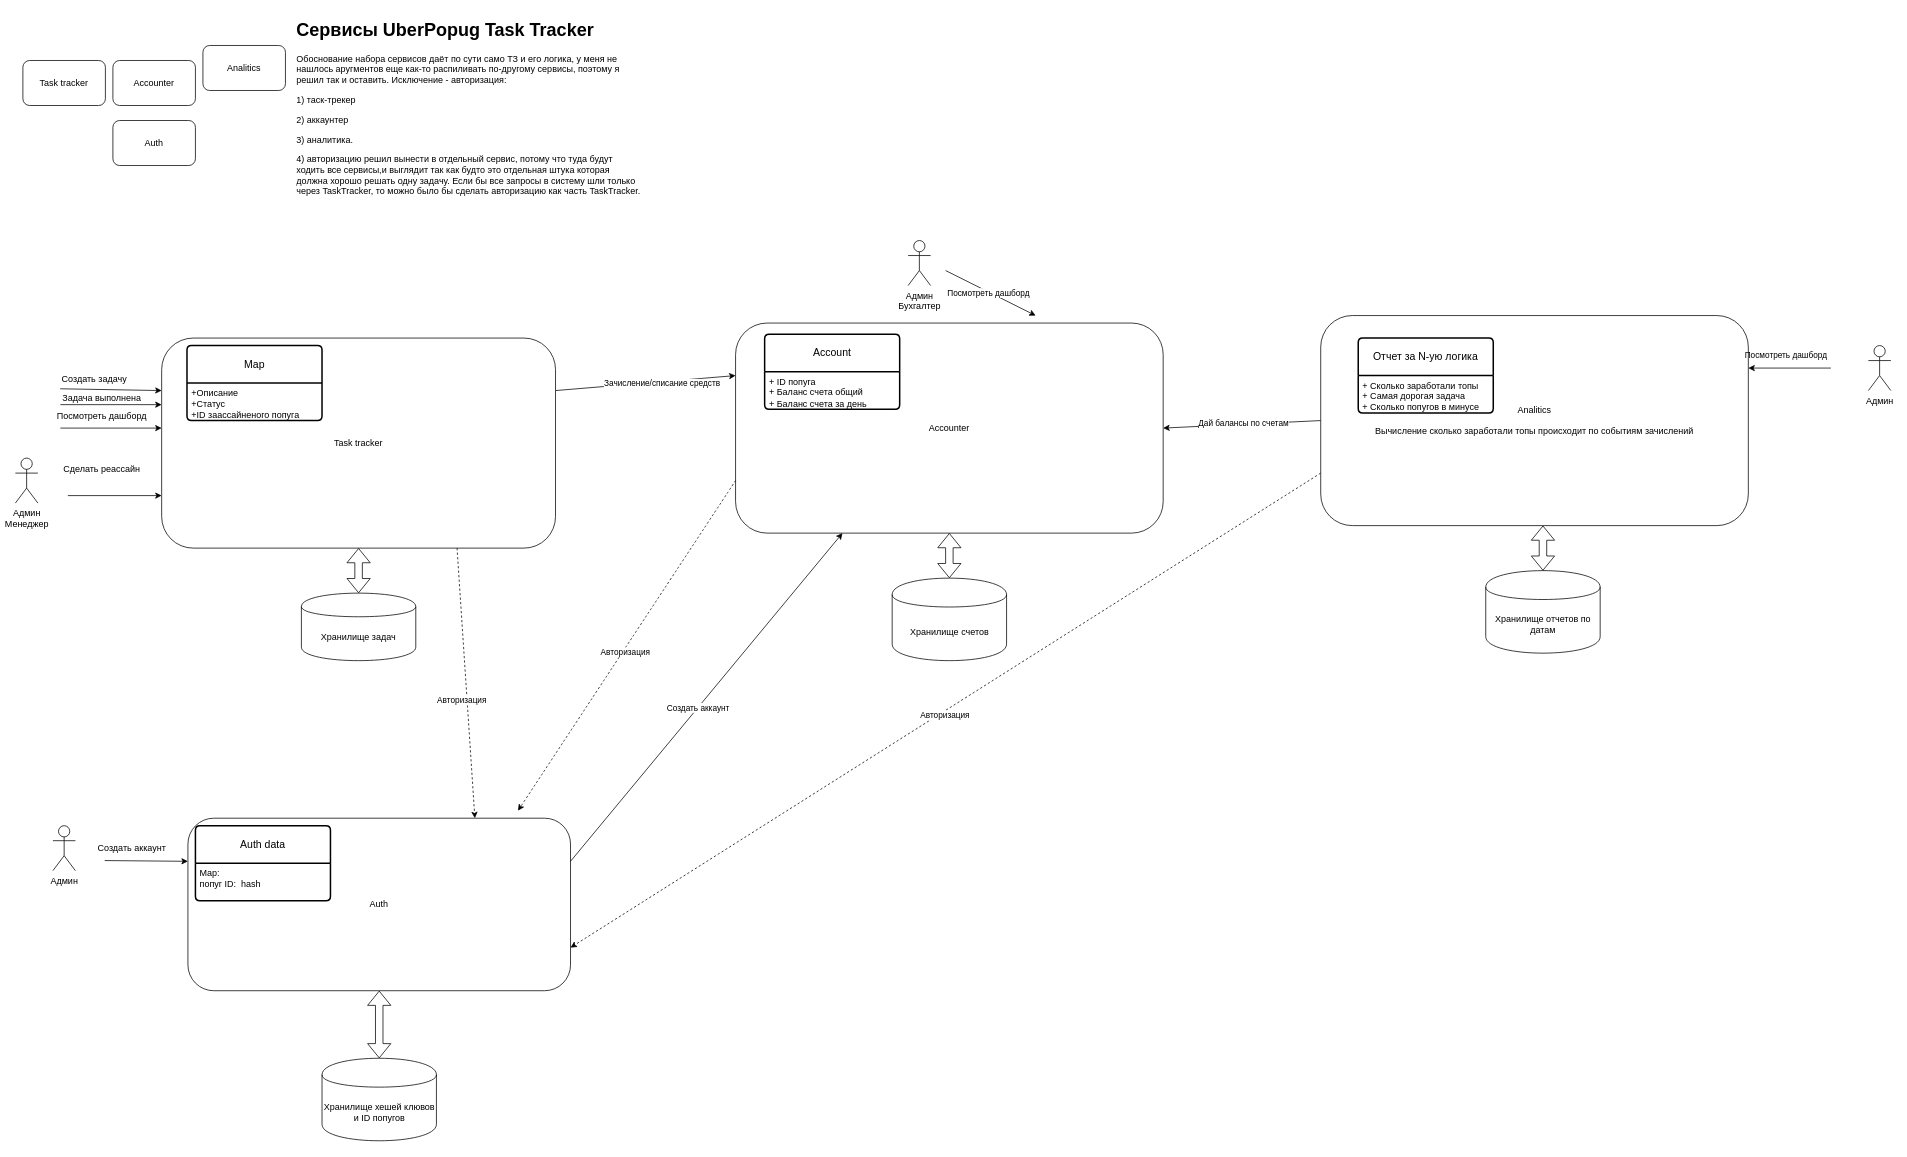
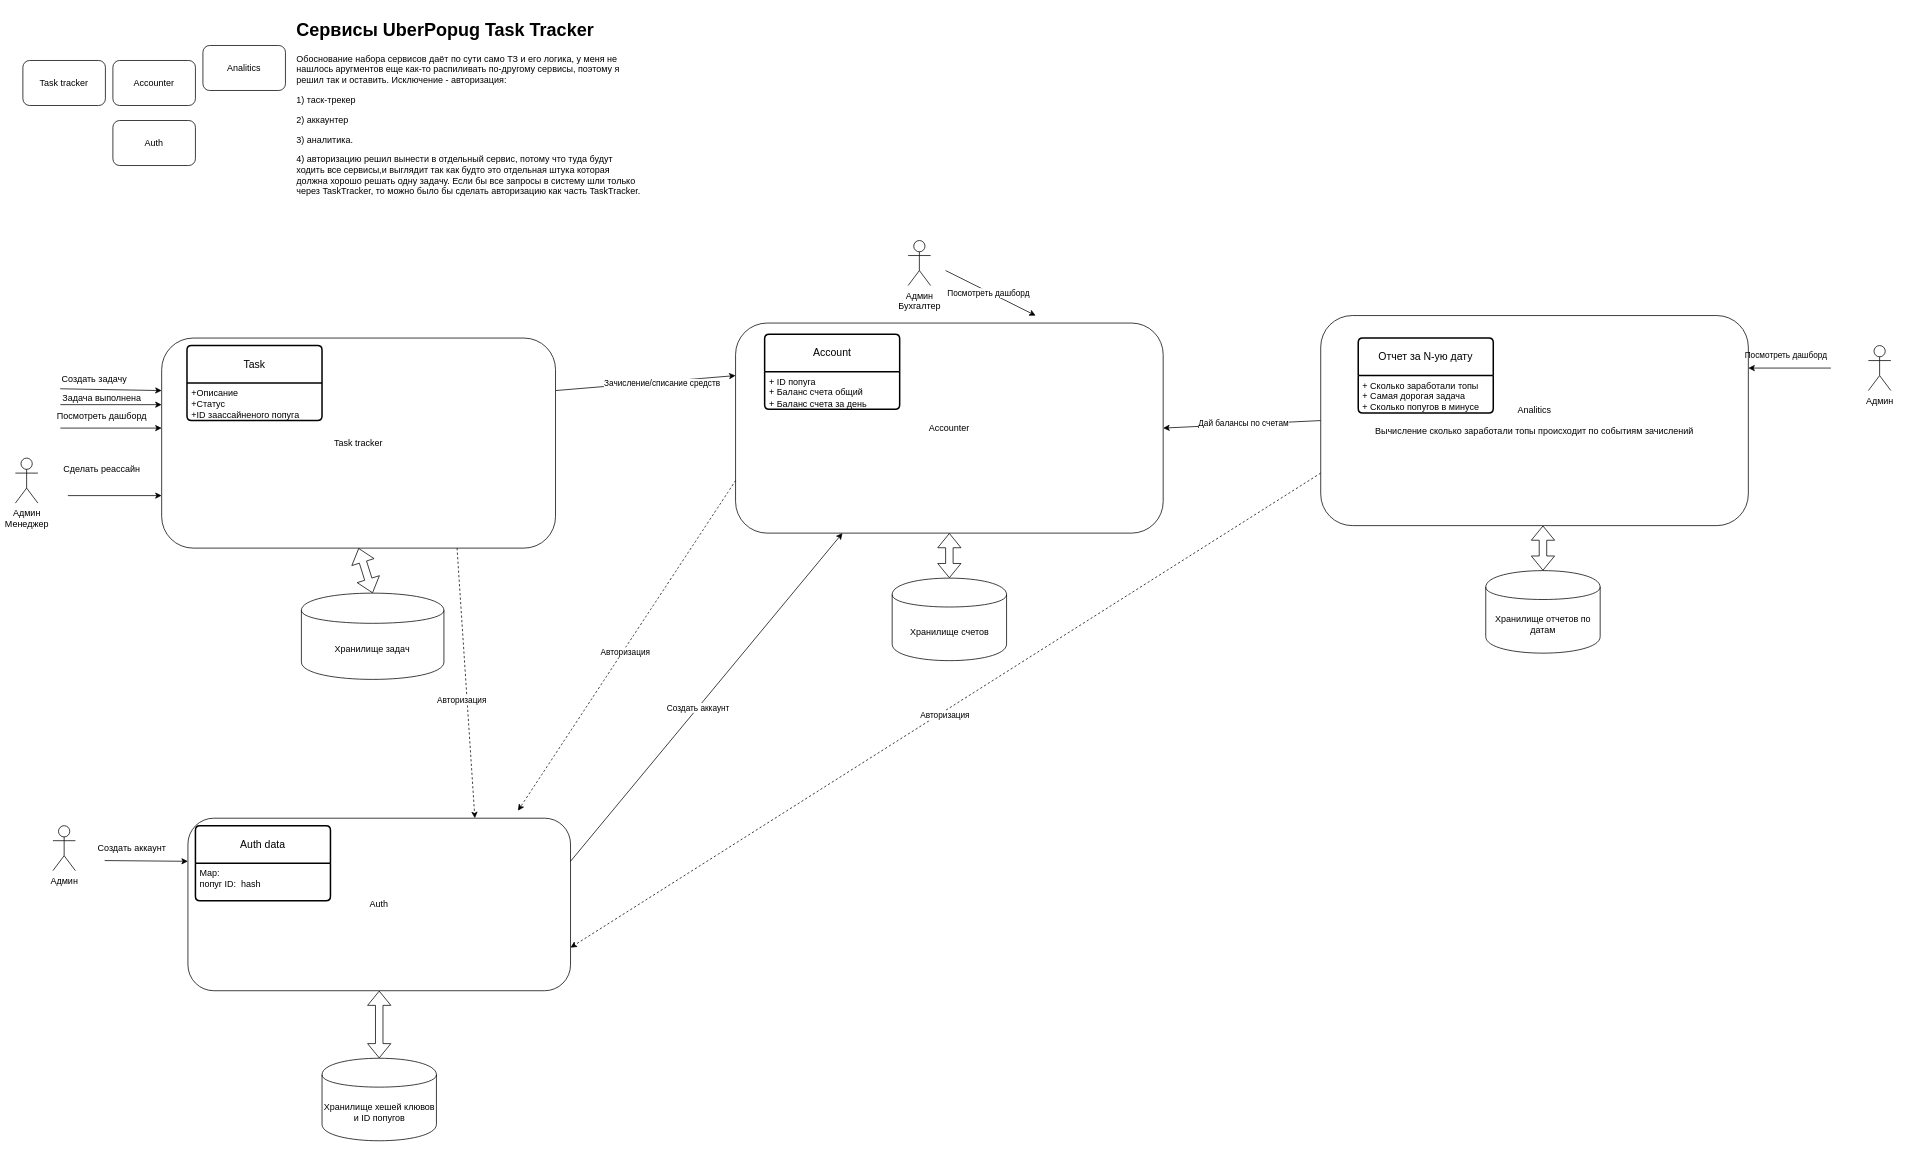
node "Отчет за N-ую логика": label "Отчет за N-ую логика" -> "Отчет за N-ую дату"
node "Map": label "Map" -> "Task"
node "Хранилище задач": size 114x68 -> 143x86
